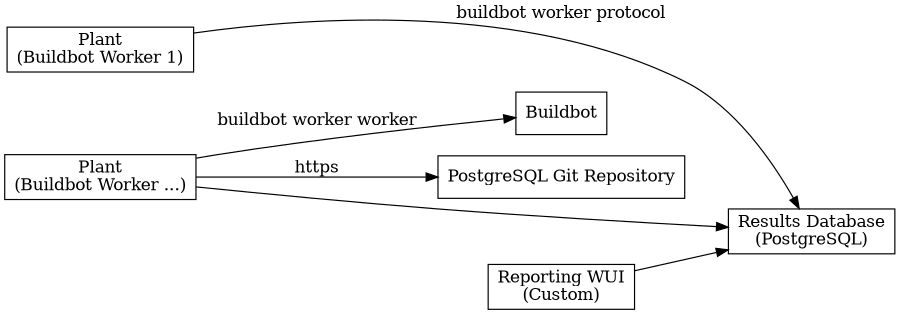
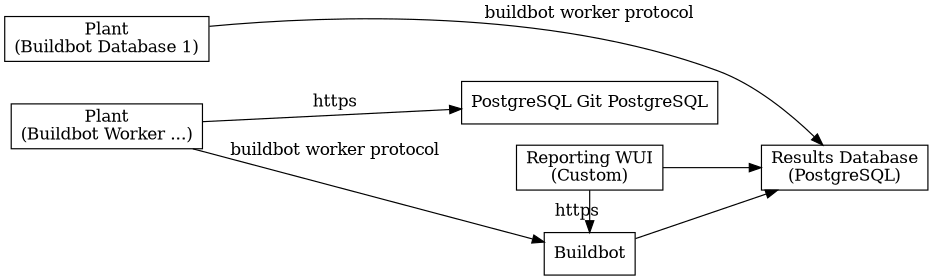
node "Plant (Buildbot Worker 1)": label "Plant (Buildbot Worker 1)" -> "Plant (Buildbot Database 1)"
edge "Plant (Buildbot Worker ...)" -> "Buildbot": label "buildbot worker worker" -> "buildbot worker protocol"
node "PostgreSQL Git Repository": label "PostgreSQL Git Repository" -> "PostgreSQL Git PostgreSQL"
edge "Reporting WUI (Custom)" -> "Buildbot": added, label "https"
edge "Plant (Buildbot Worker ...)" -> "Results Database (PostgreSQL)": now "Buildbot" -> "Results Database (PostgreSQL)"
